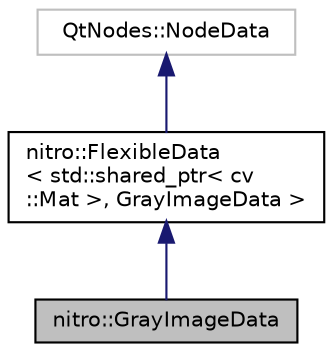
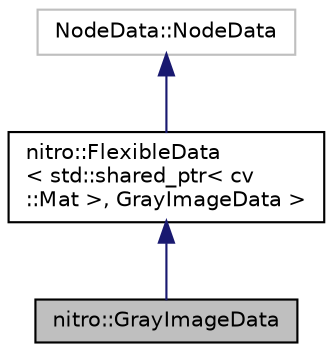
node "QtNodes::NodeData": label "QtNodes::NodeData" -> "NodeData::NodeData"
